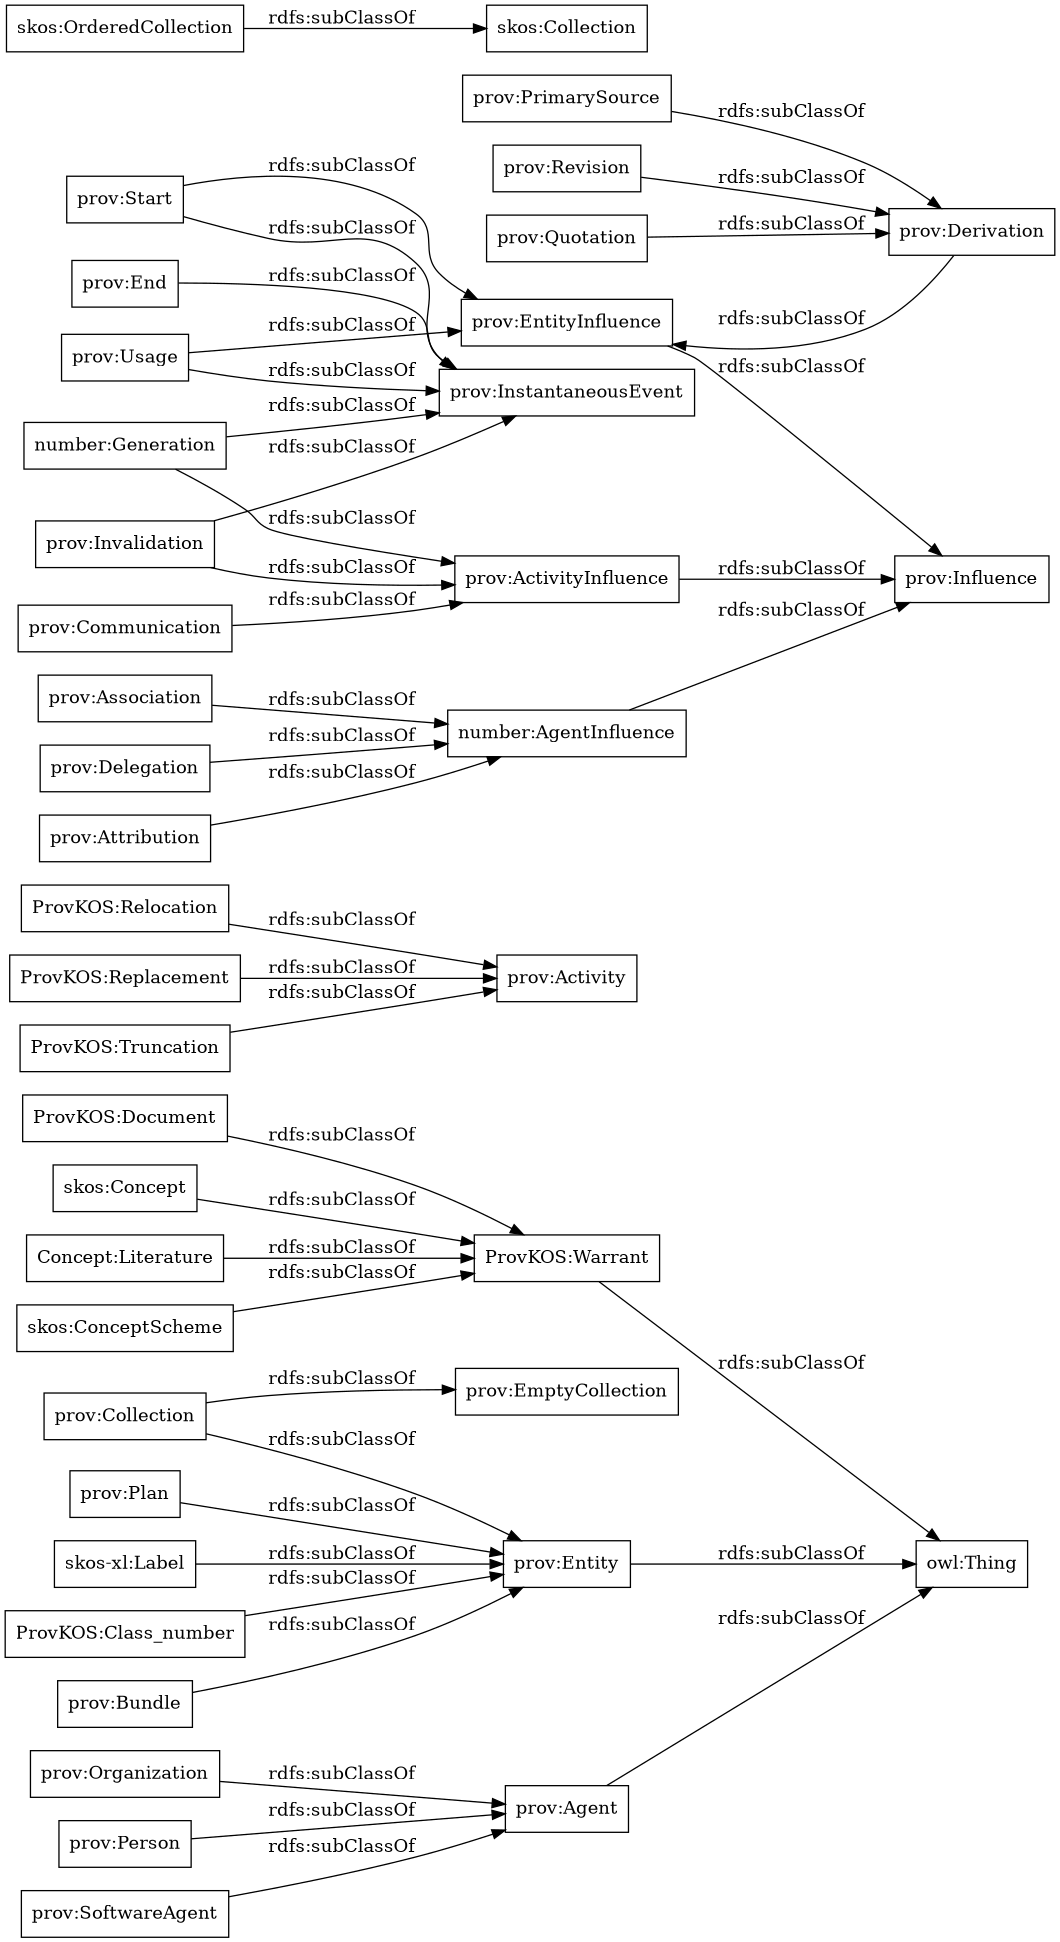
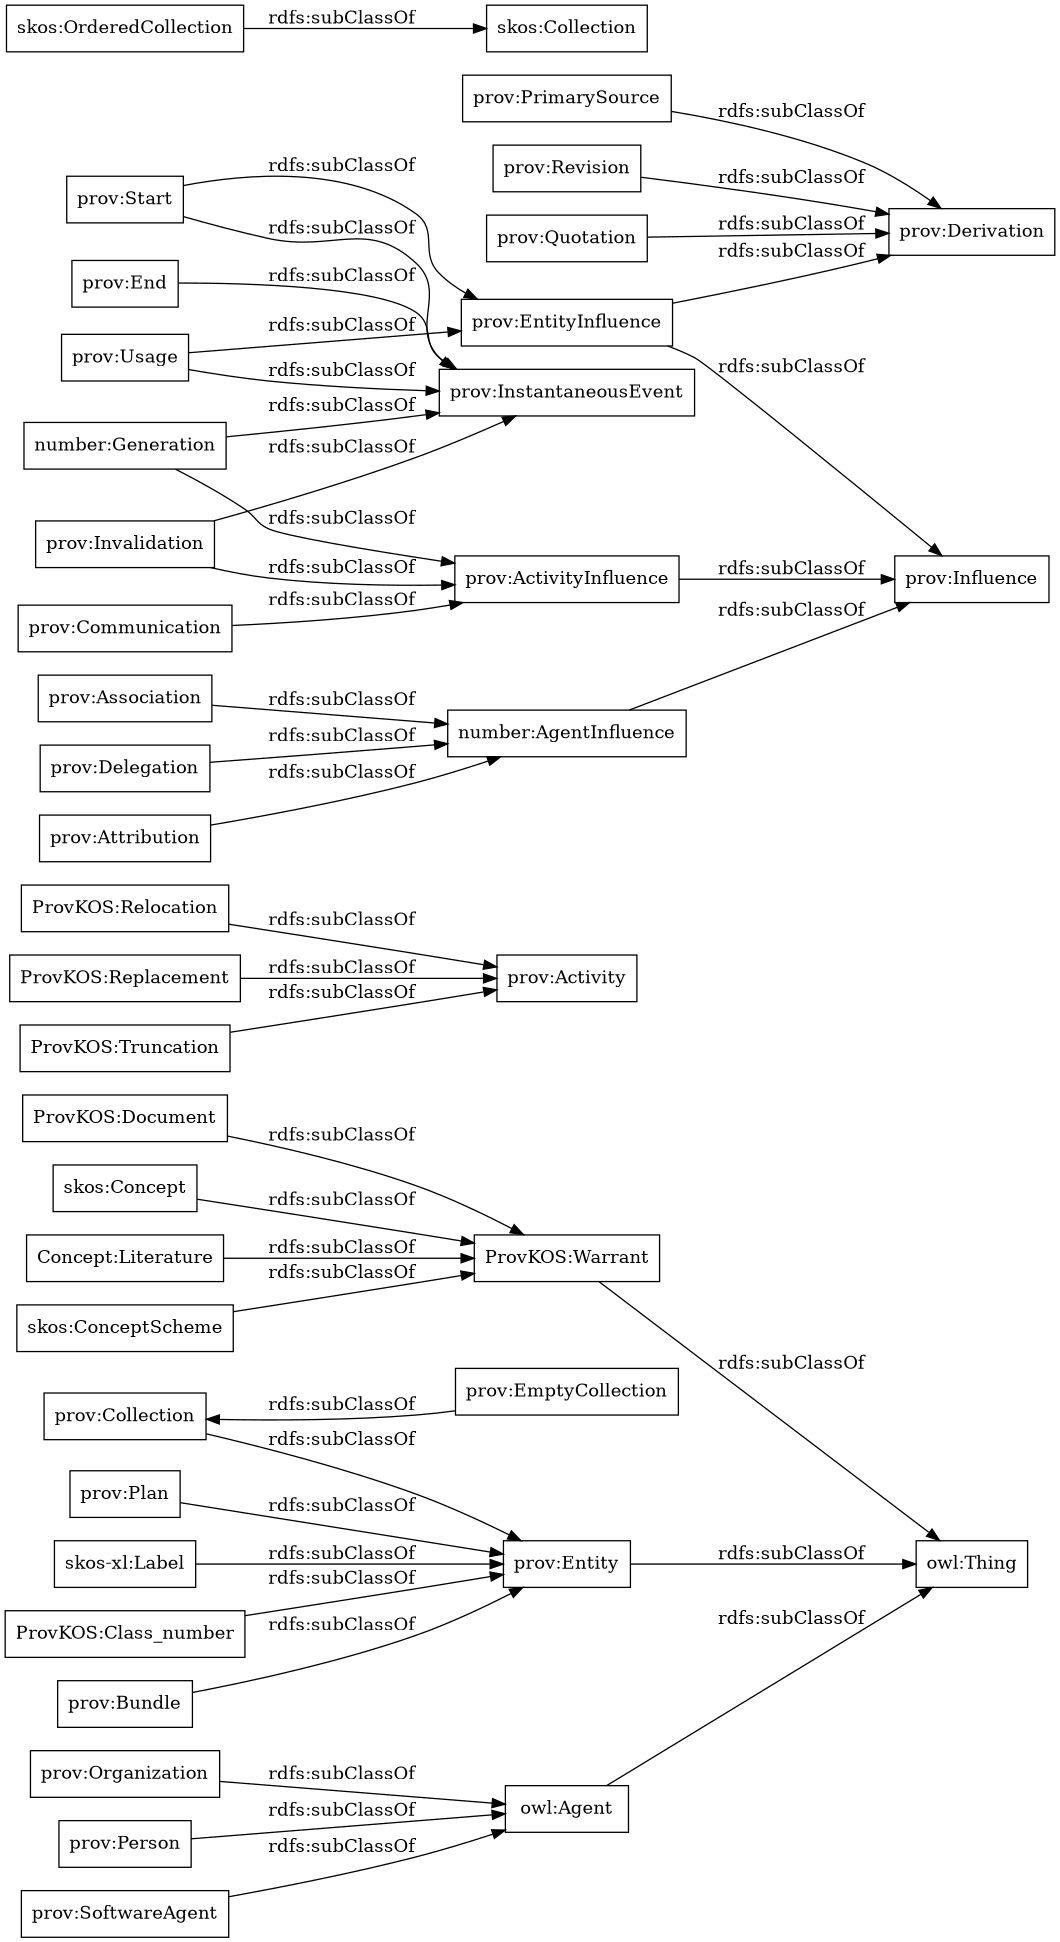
edge "prov:Derivation" -> "prov:EntityInfluence": reversed
edge "prov:Collection" -> "prov:EmptyCollection": reversed
node "prov:Agent": label "prov:Agent" -> "owl:Agent"
